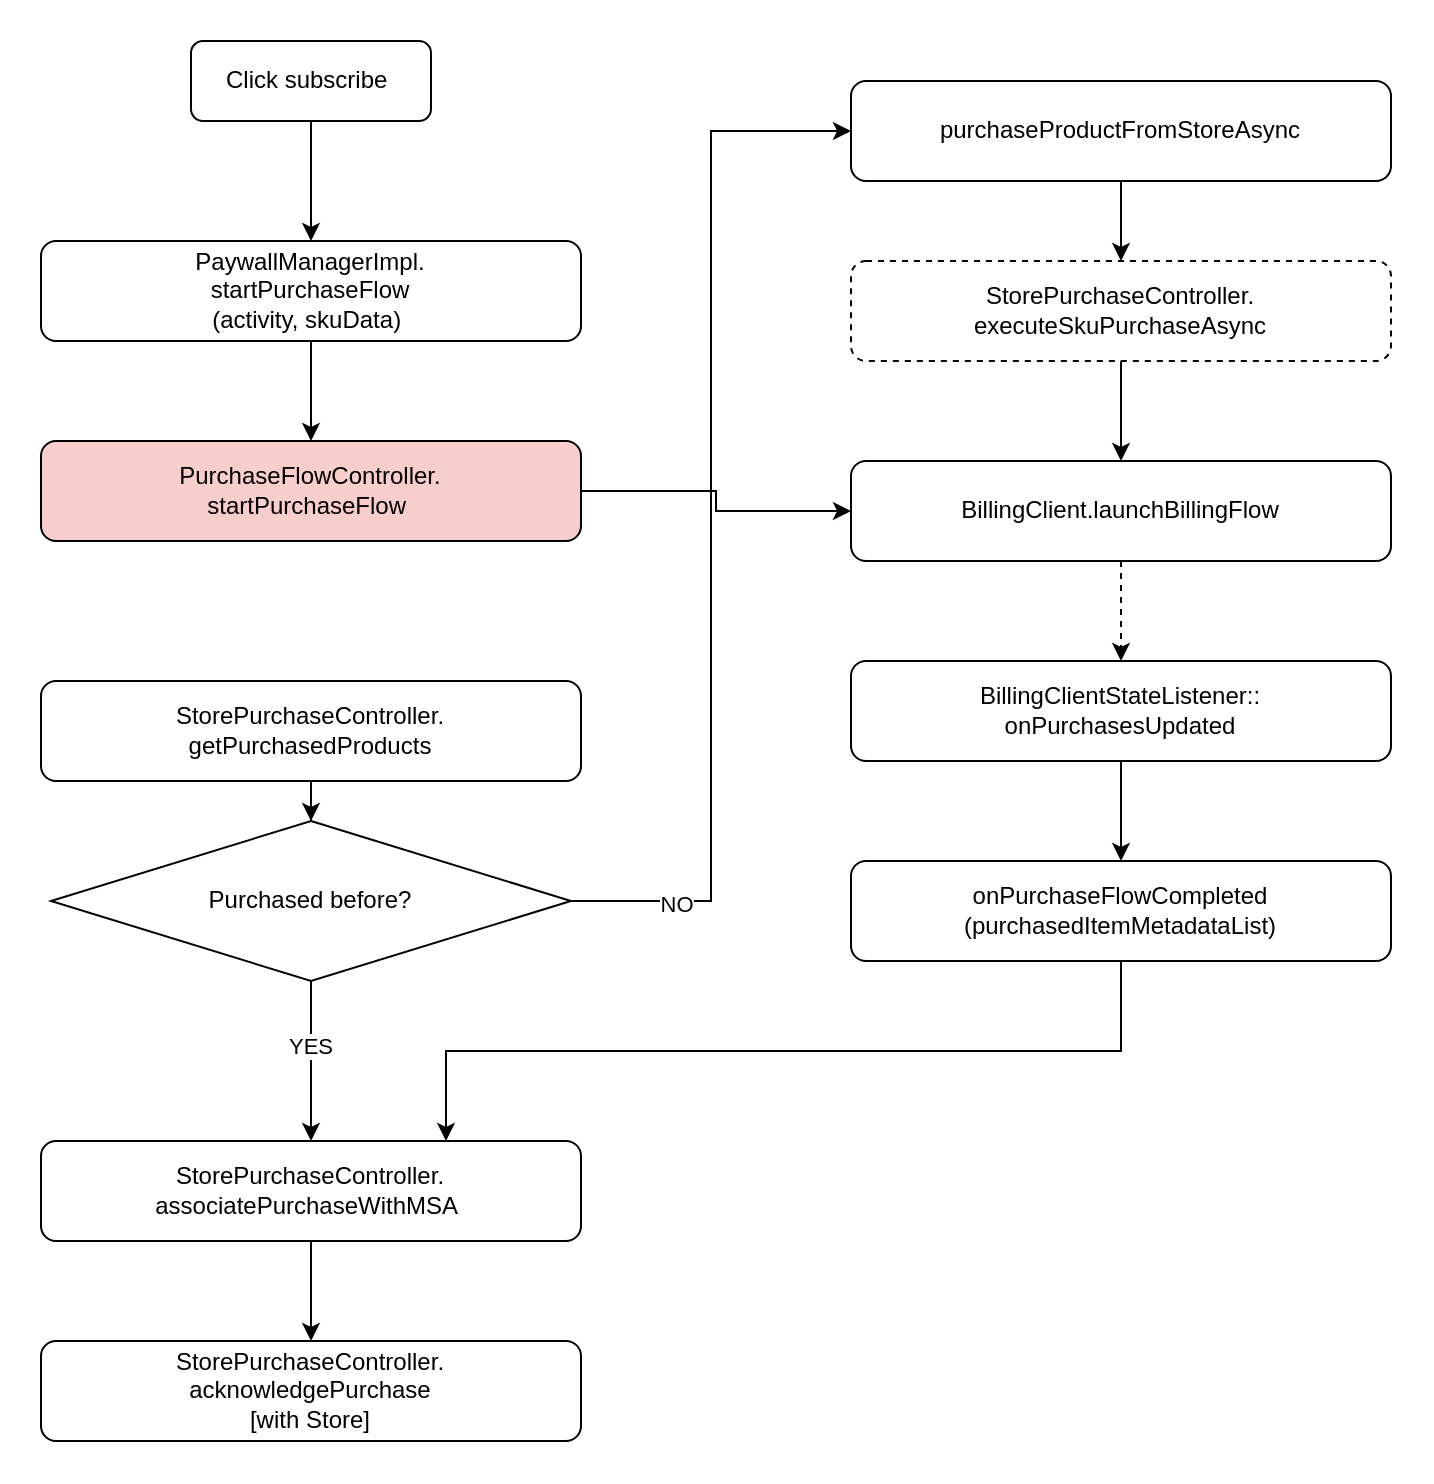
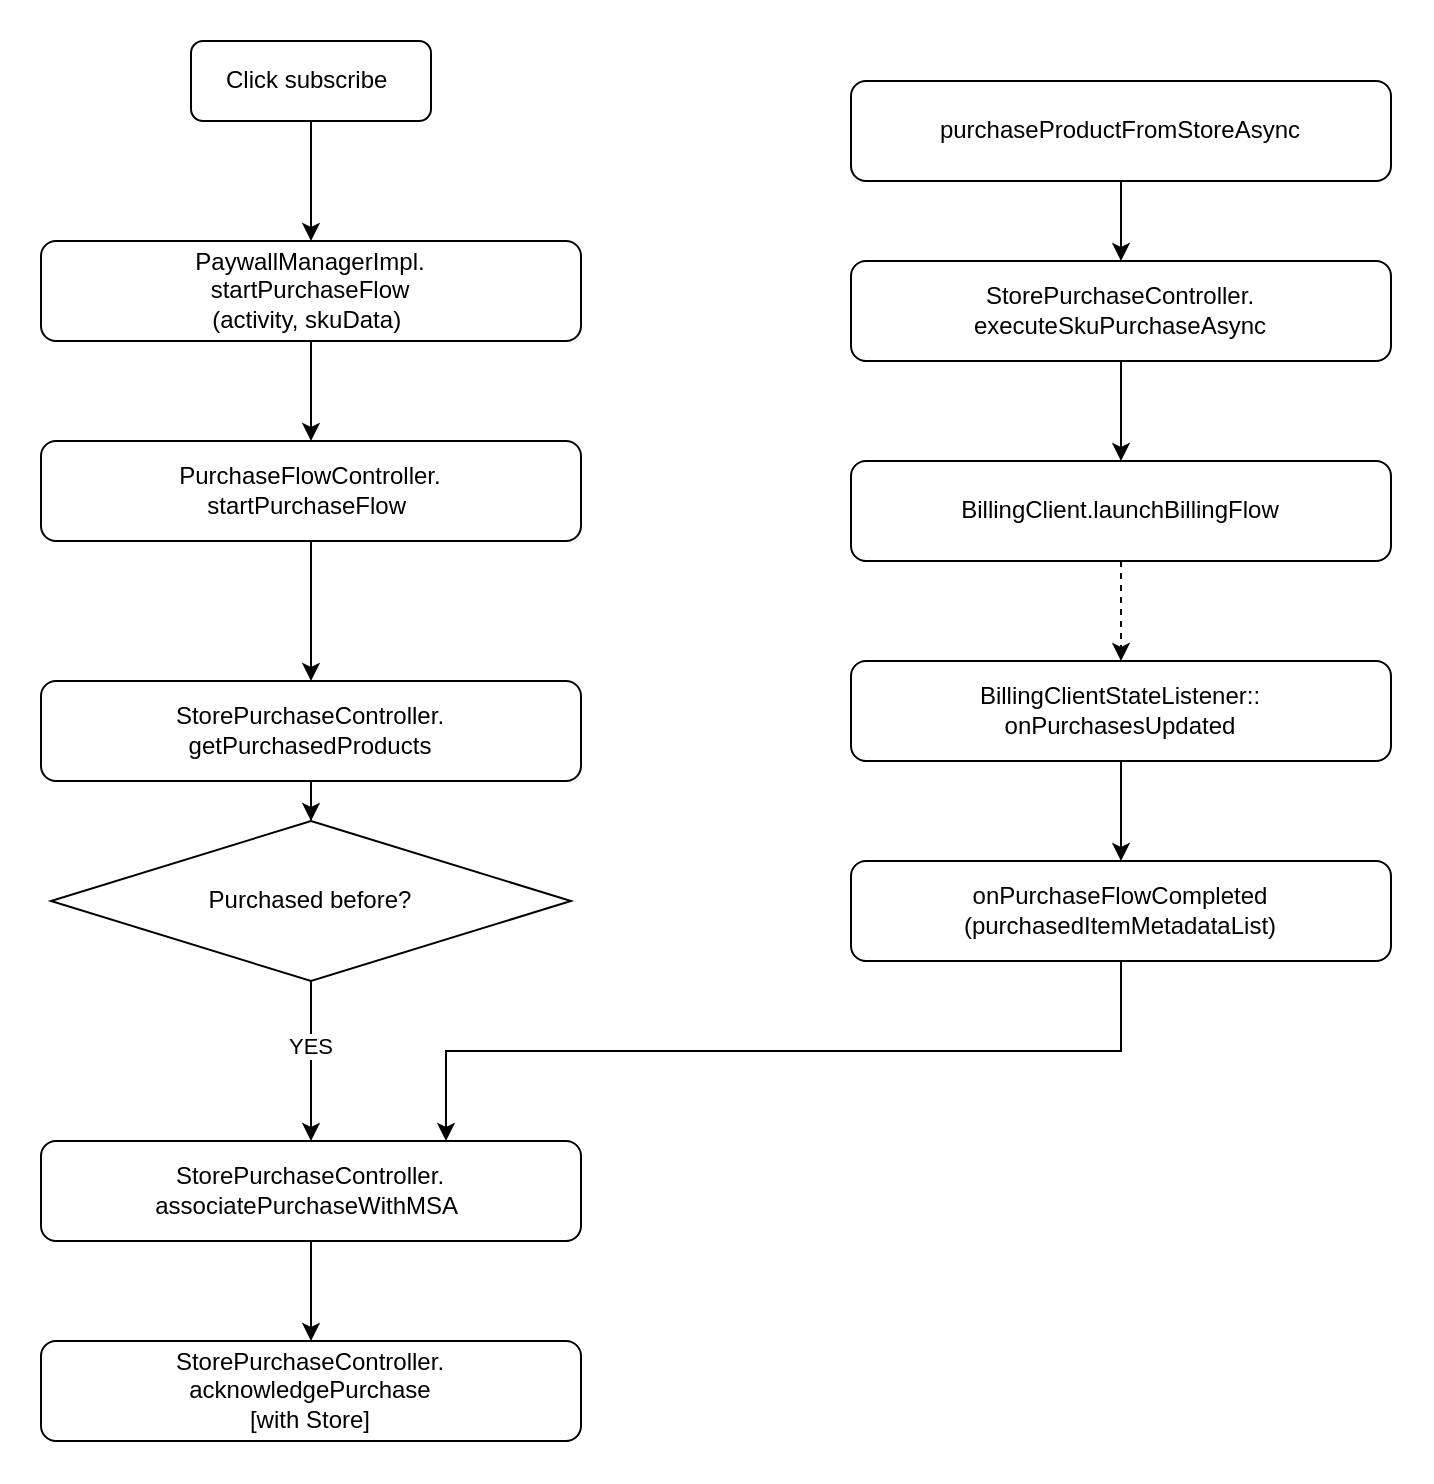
node "StorePurchaseController. executeSkuPurchaseAsync": style dashed -> solid
node "PurchaseFlowController. startPurchaseFlow": fillcolor #f8cecc -> #ffffff
edge "PurchaseFlowController. startPurchaseFlow" -> "BillingClient.launchBillingFlow": now "PurchaseFlowController. startPurchaseFlow" -> "StorePurchaseController. getPurchasedProducts"
edge "Purchased before?" -> "purchaseProductFromStoreAsync": removed, label "NO"
